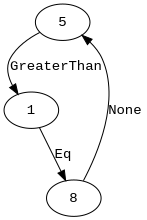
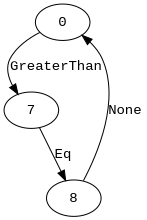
node "5": label "5" -> "0"
node "1": label "1" -> "7"
